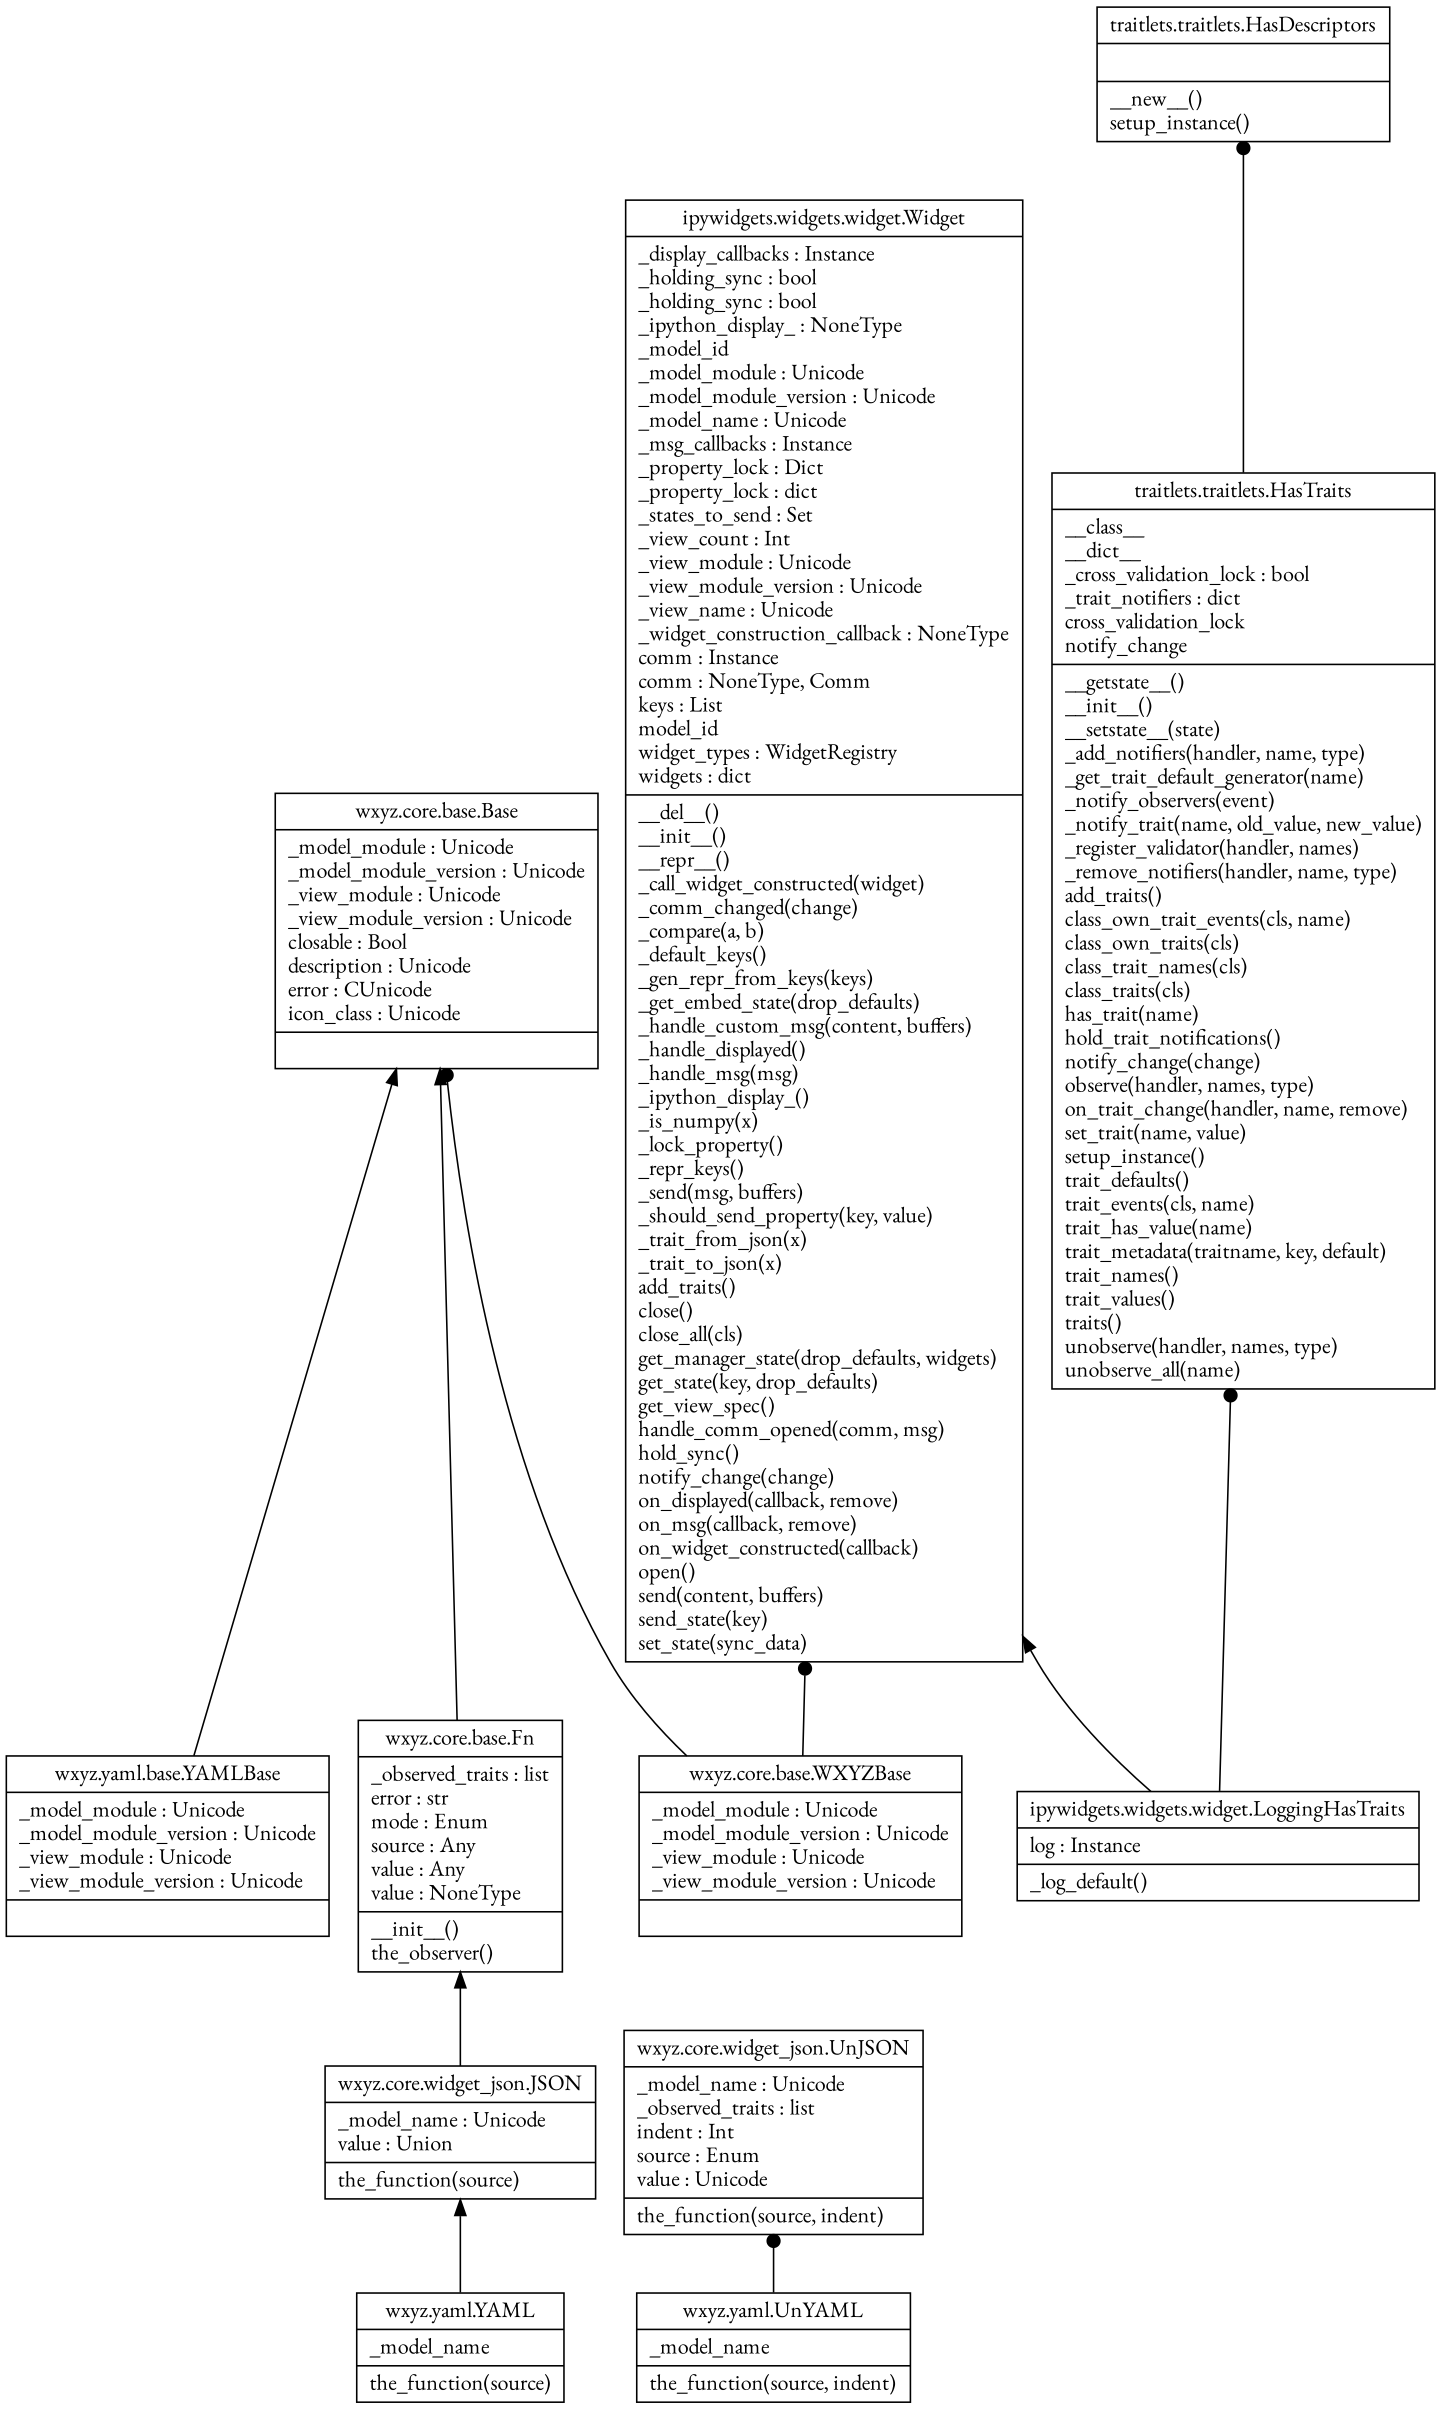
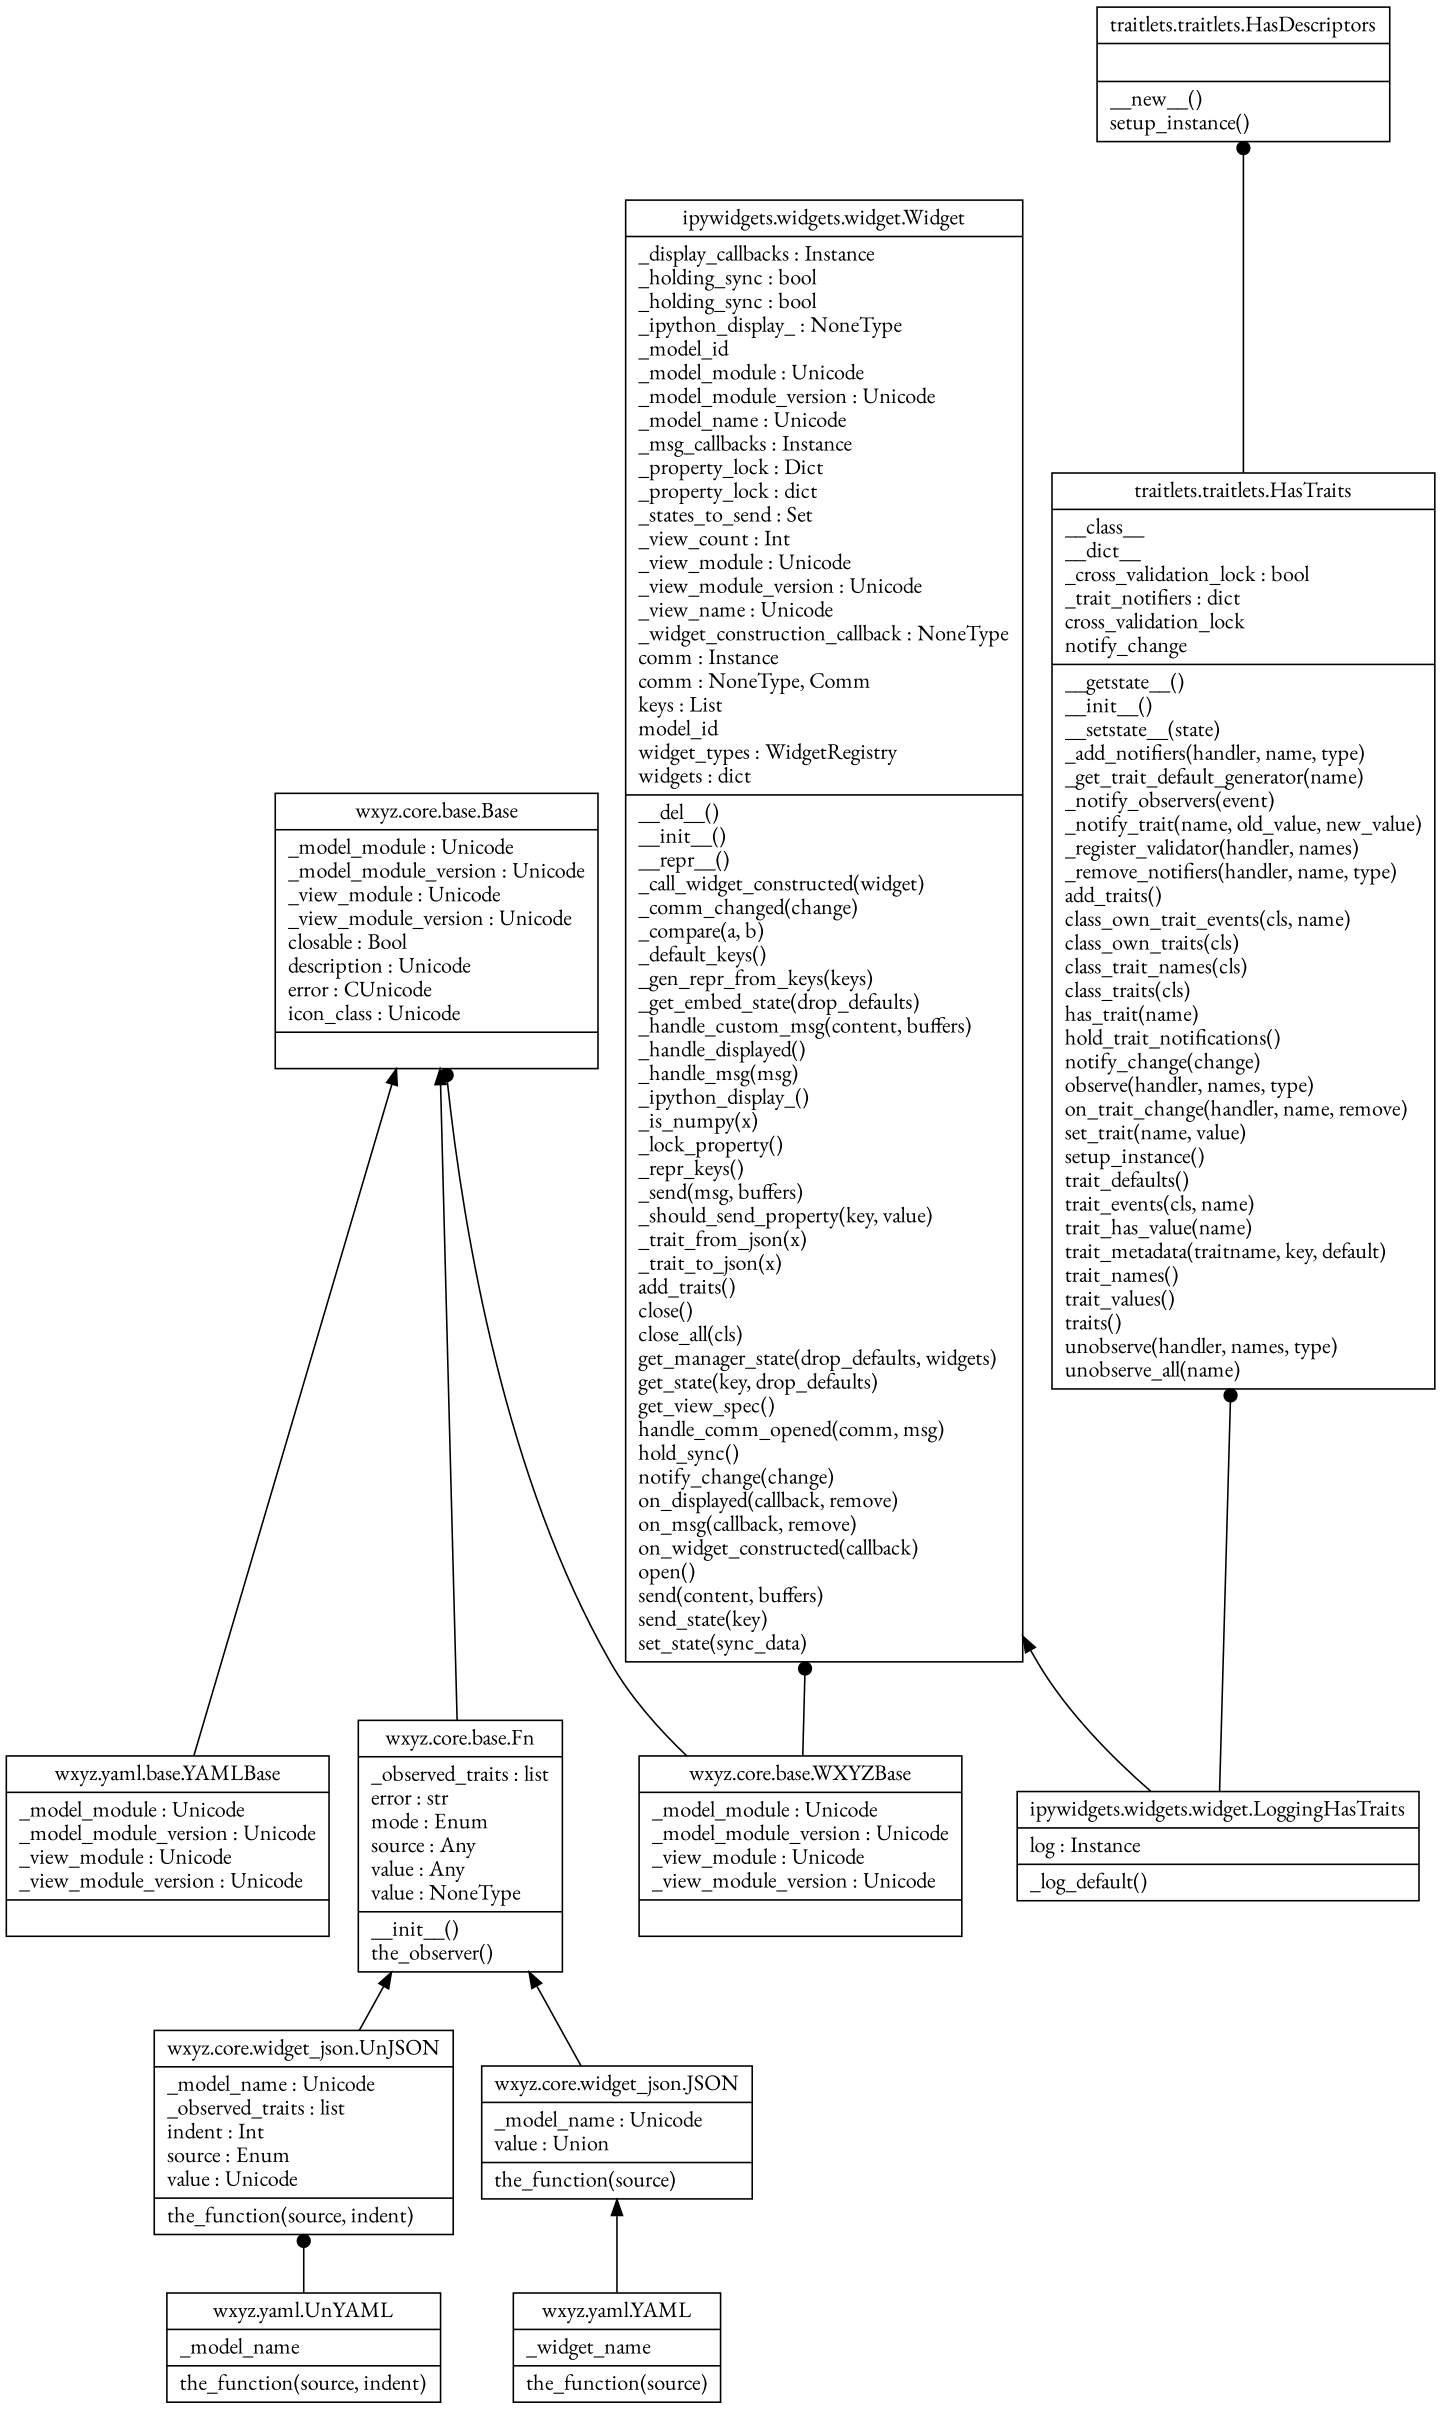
edge "wxyz.core.widget_json.UnJSON" -> "wxyz.core.base.Fn": added
node "wxyz.yaml.YAML": text "_model_name" -> "_widget_name"
